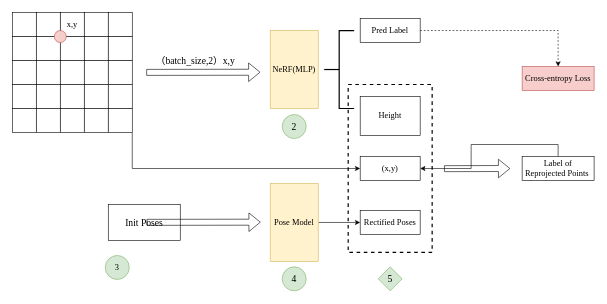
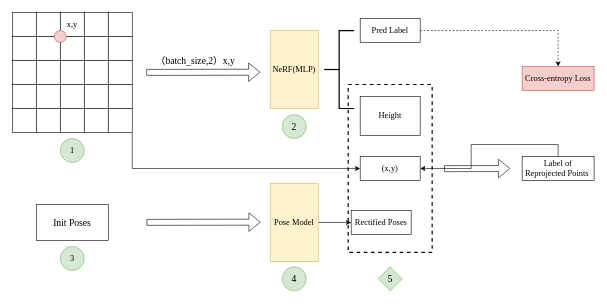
node "1": added
node "Init Poses": moved (144, 222) -> (72, 222)
node "Rectified Poses": moved (390, 222) -> (381, 222)
node "3": moved (117, 267) -> (72, 258)
